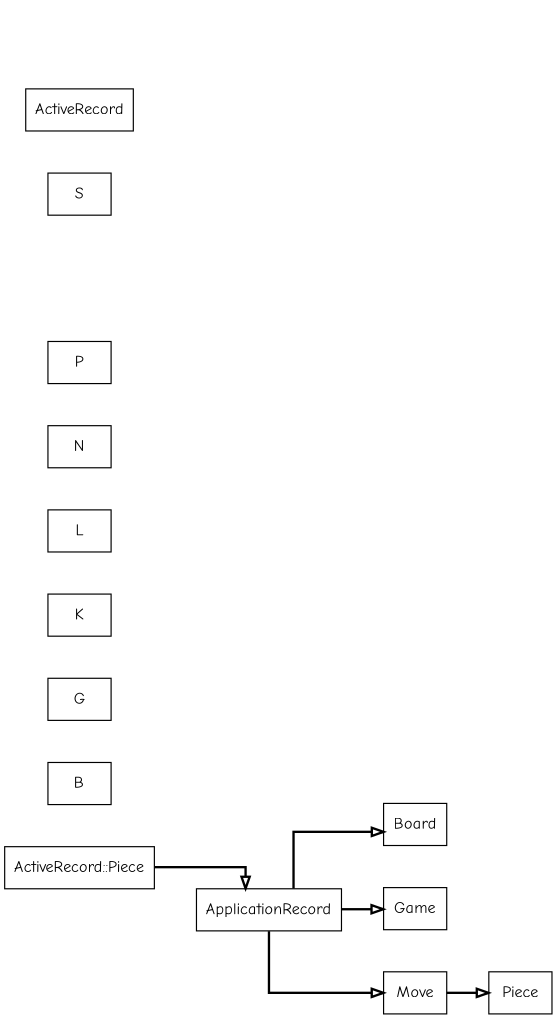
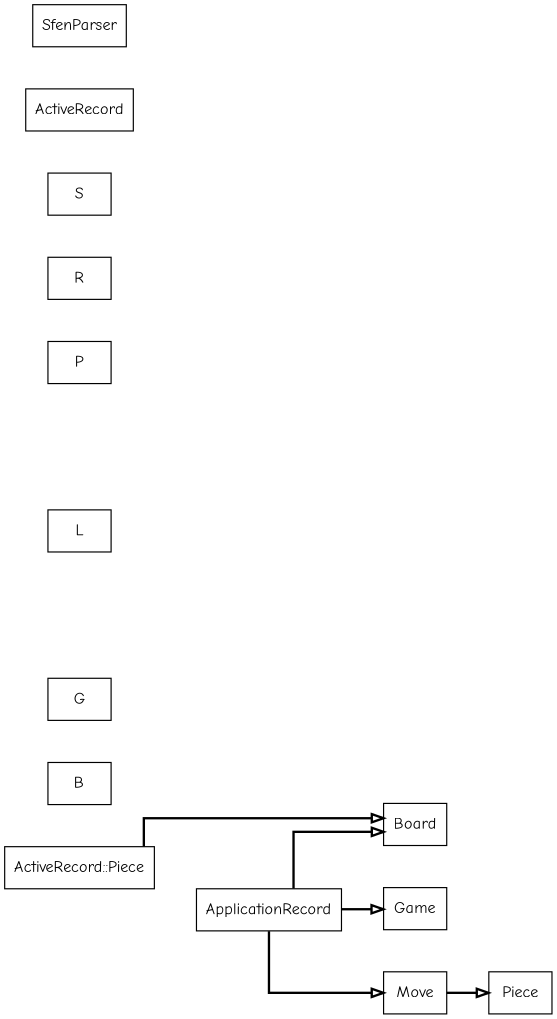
node "SfenParser": added
node "R": added
node "N": removed
node "K": removed
edge "ActiveRecord::Piece" -> "ApplicationRecord": now "ActiveRecord::Piece" -> "Board"
